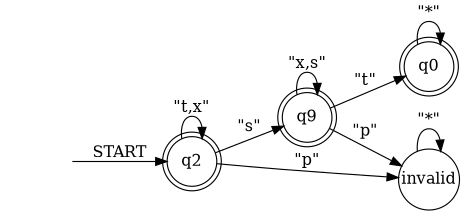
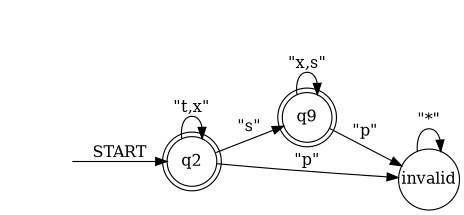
node "q0": removed
